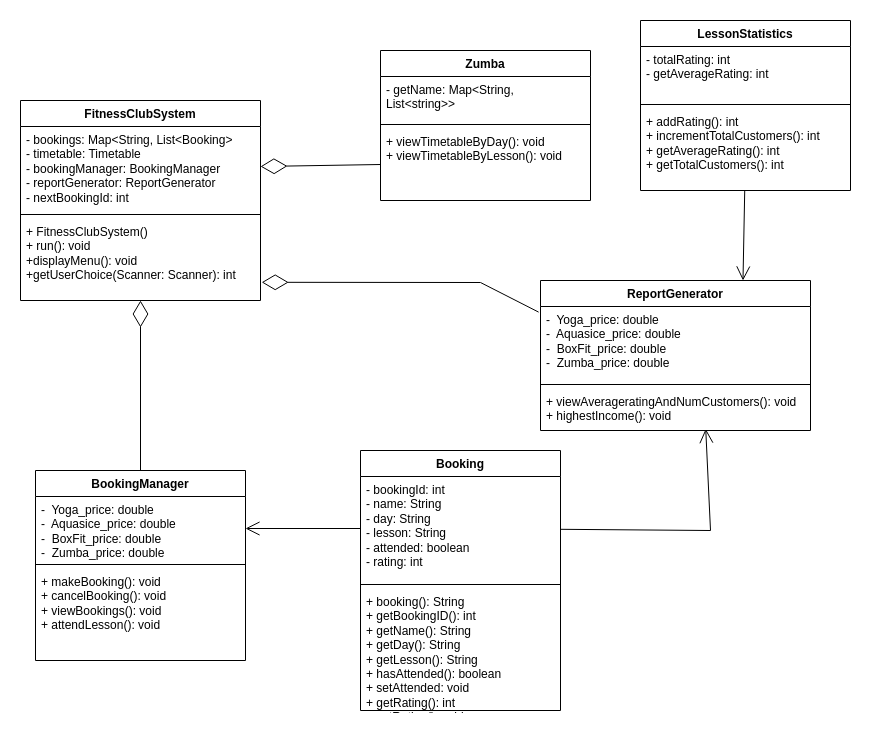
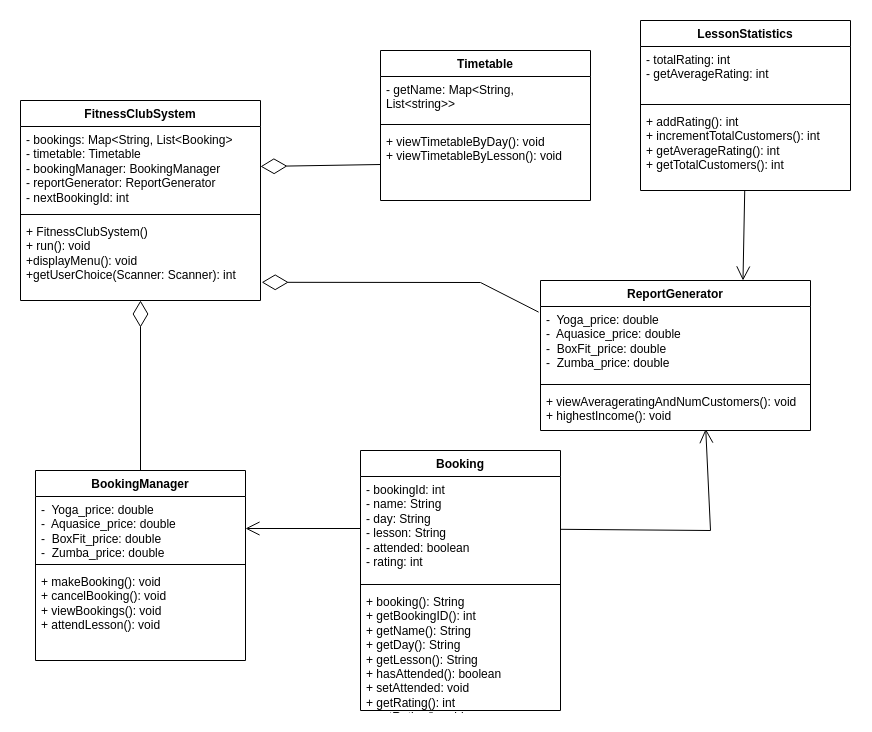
node "Zumba": label "Zumba" -> "Timetable"
